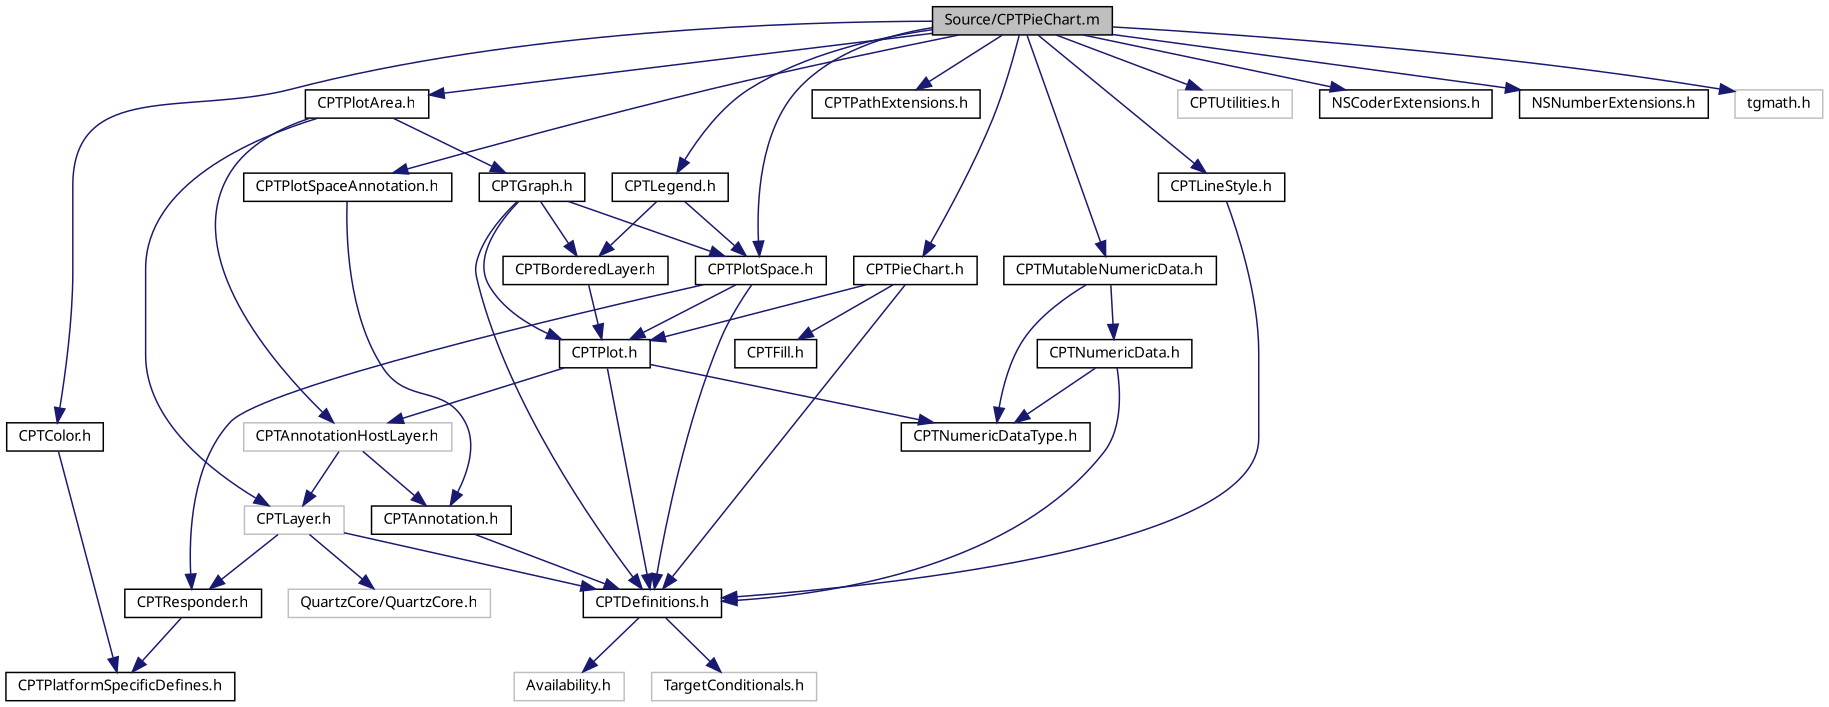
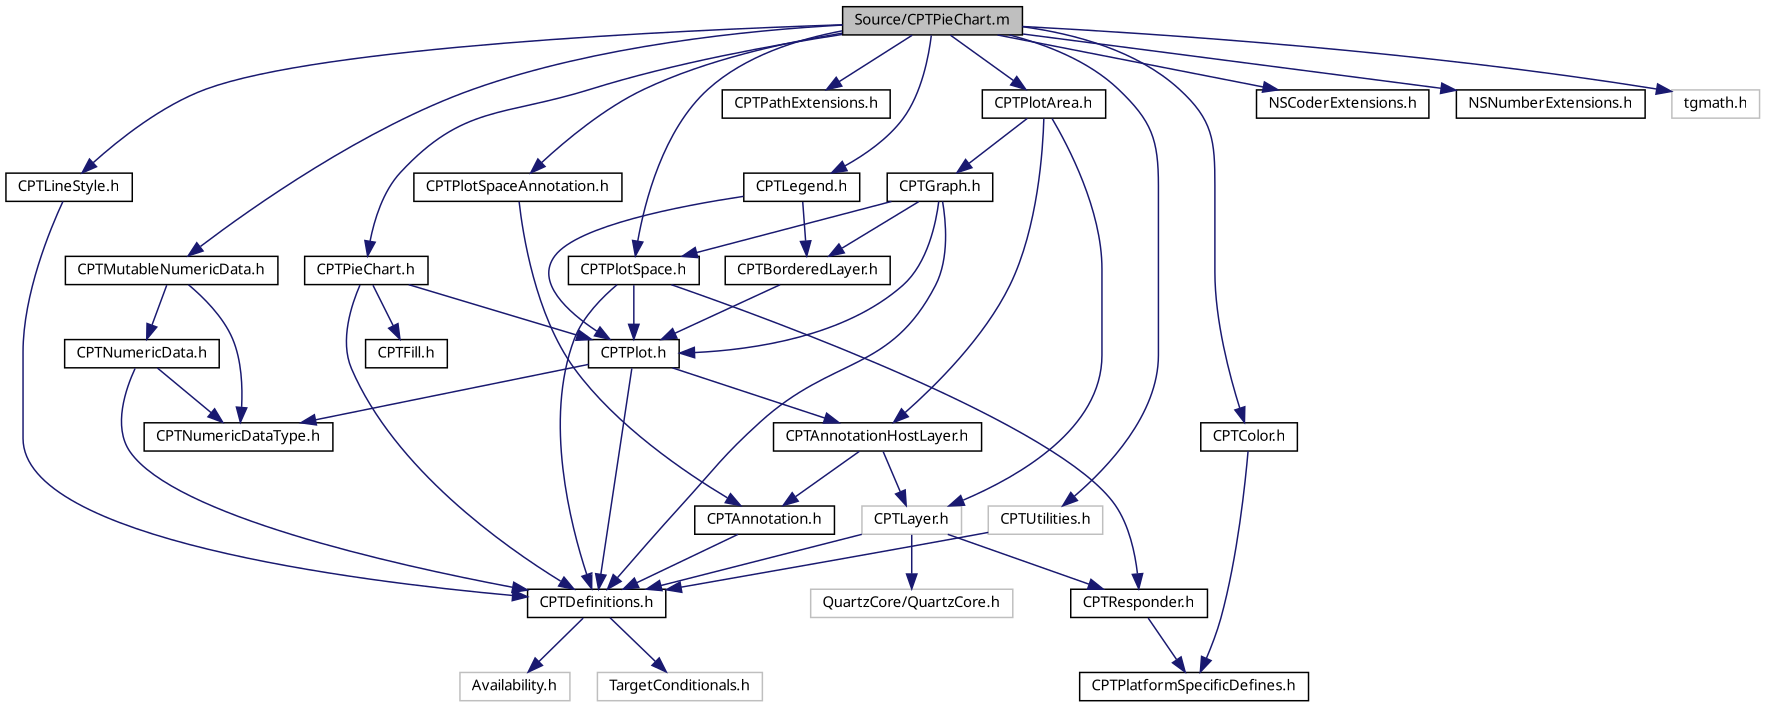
edge "CPTLegend.h" -> "CPTPlotSpace.h": now "CPTLegend.h" -> "CPTPlot.h"
node "CPTAnnotationHostLayer.h": color grey75 -> black
edge "CPTUtilities.h" -> "CPTDefinitions.h": added
